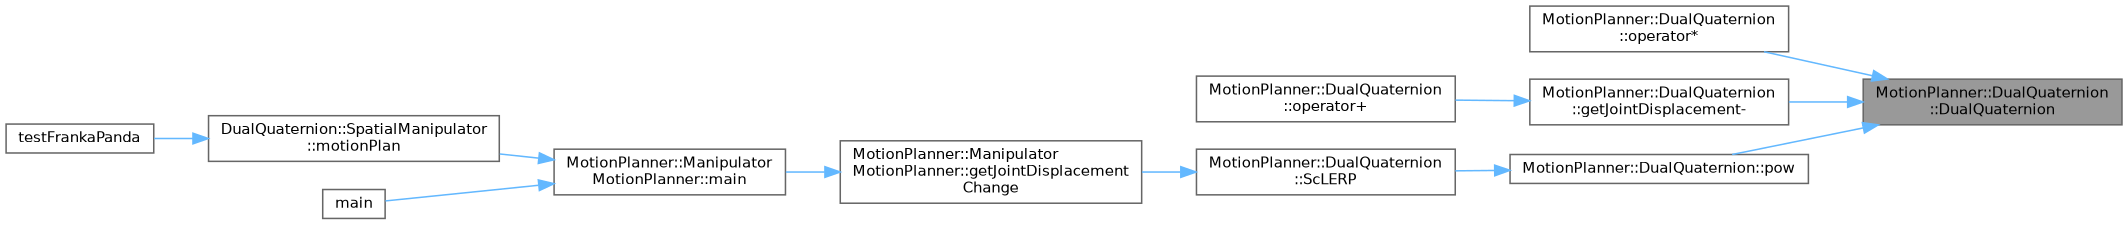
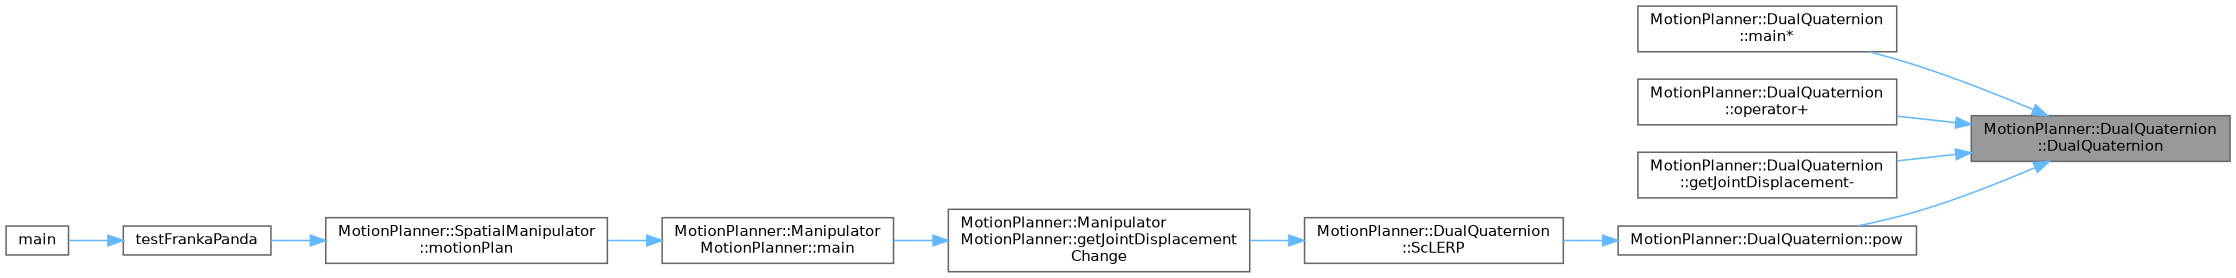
node "MotionPlanner::DualQuaternion ::operator*": label "MotionPlanner::DualQuaternion ::operator*" -> "MotionPlanner::DualQuaternion ::main*"
edge "MotionPlanner::DualQuaternion ::operator+" -> "MotionPlanner::DualQuaternion ::getJointDisplacement-": now "MotionPlanner::DualQuaternion ::operator+" -> "MotionPlanner::DualQuaternion ::DualQuaternion"
node "DualQuaternion::SpatialManipulator ::motionPlan": label "DualQuaternion::SpatialManipulator ::motionPlan" -> "MotionPlanner::SpatialManipulator ::motionPlan"
edge "main" -> "MotionPlanner::Manipulator MotionPlanner::main": now "main" -> "testFrankaPanda"
